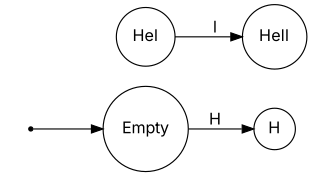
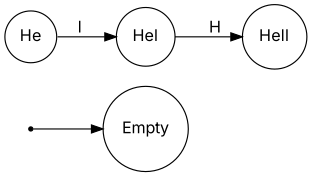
edge "Hel" -> "Hell": label "l" -> "H"
node "He": added
node "H": removed
